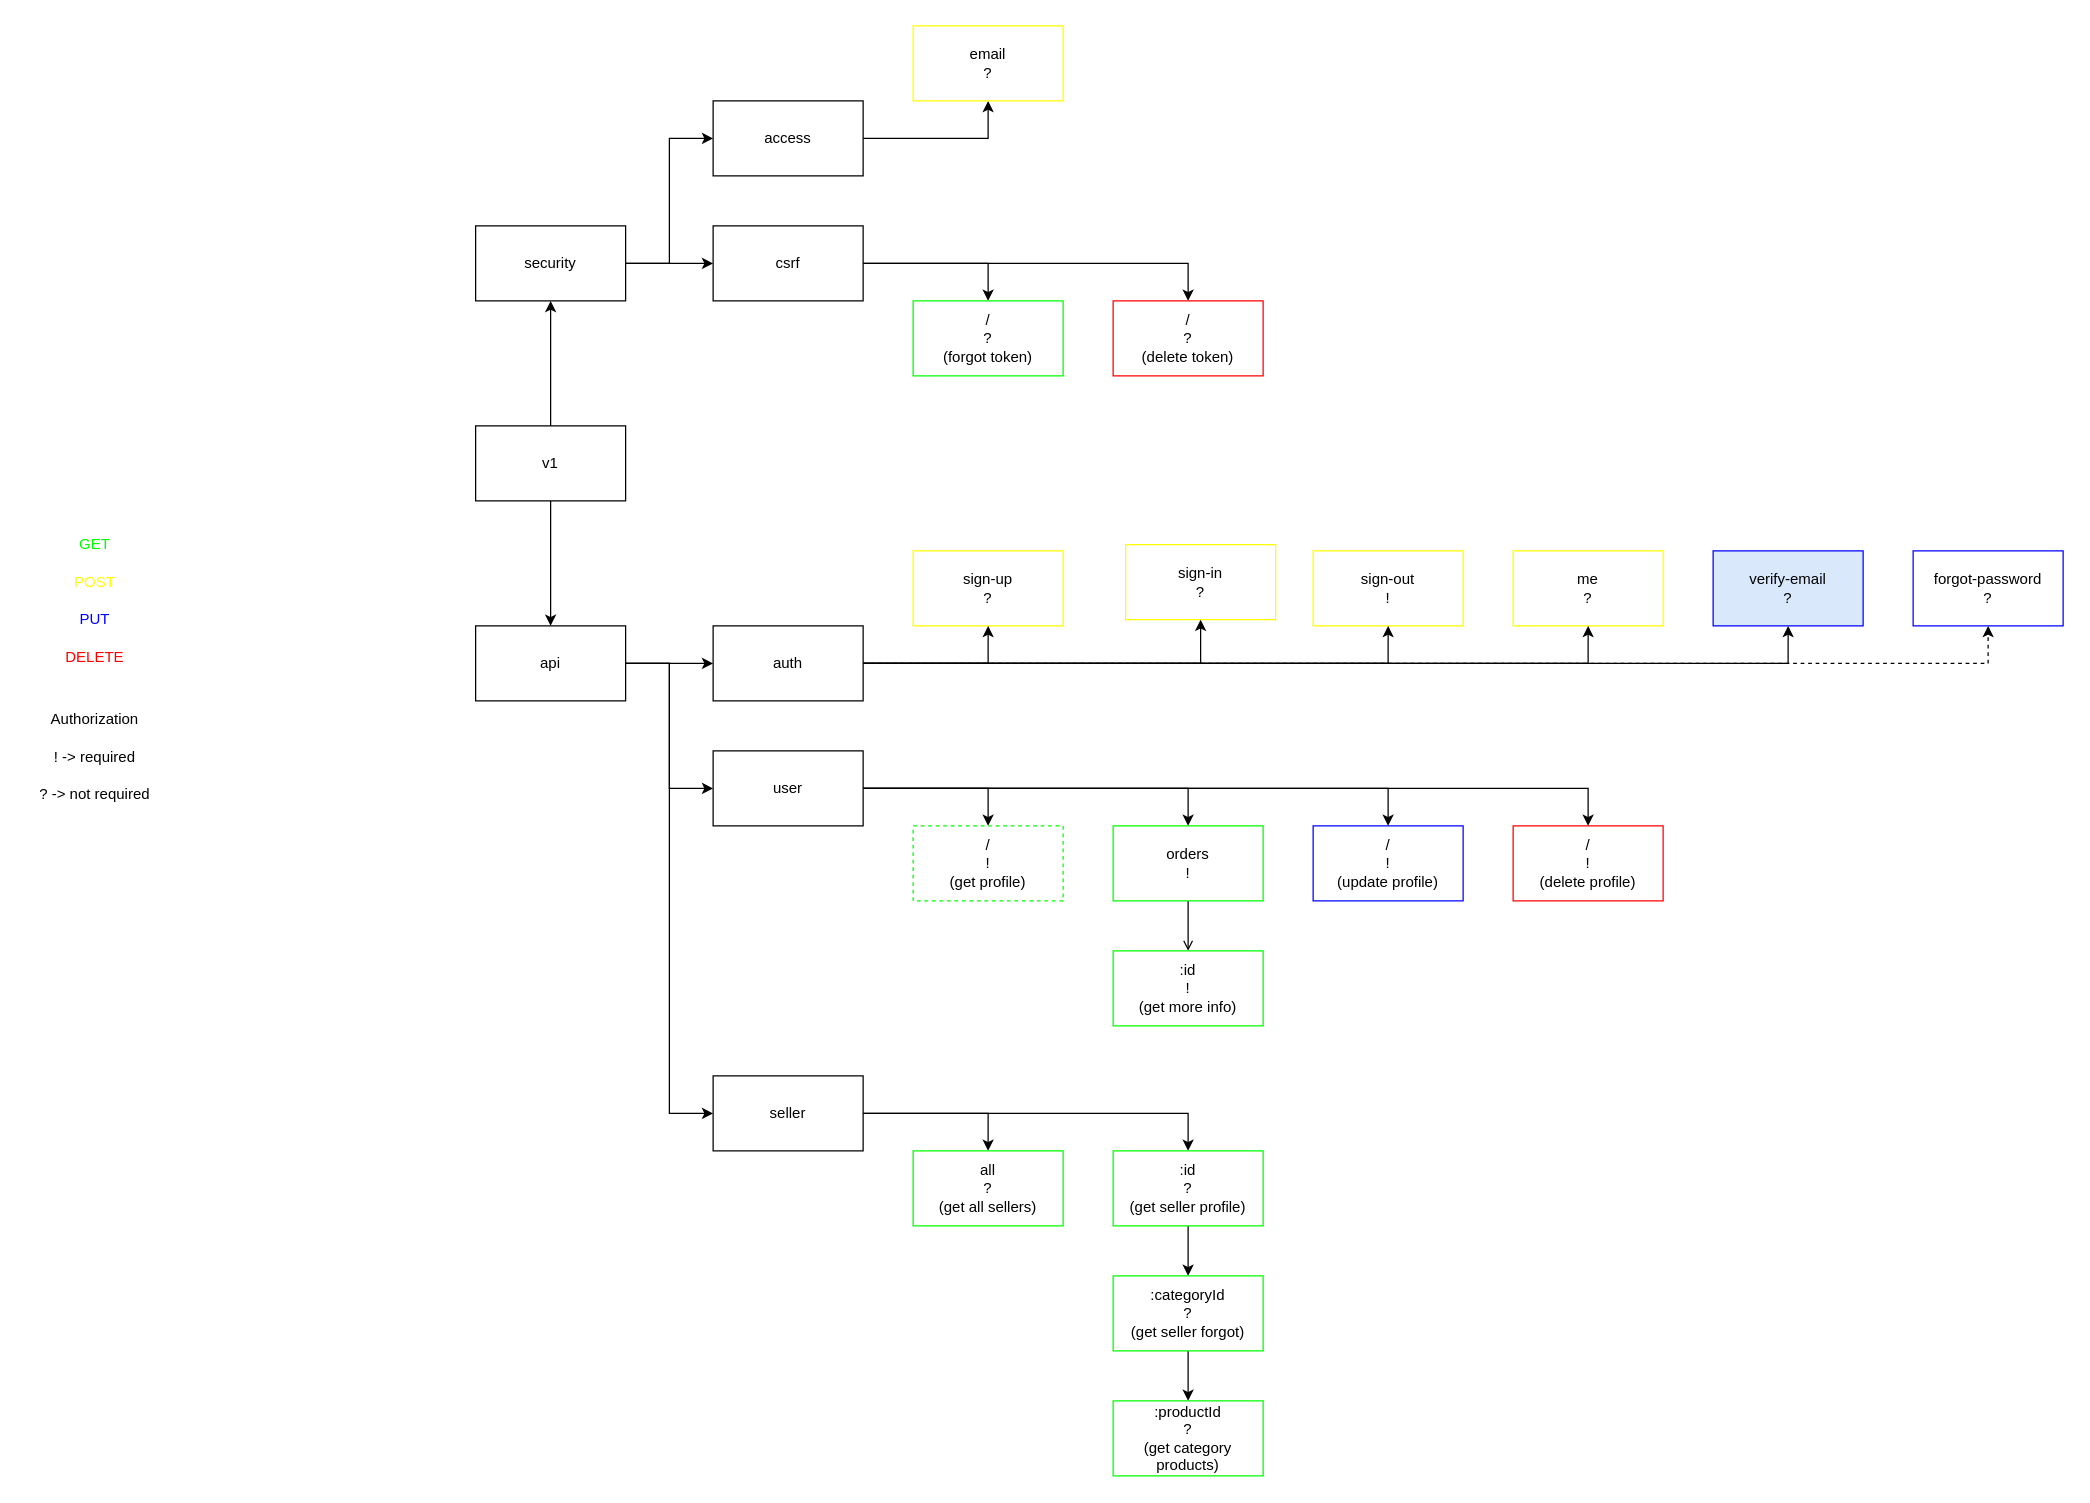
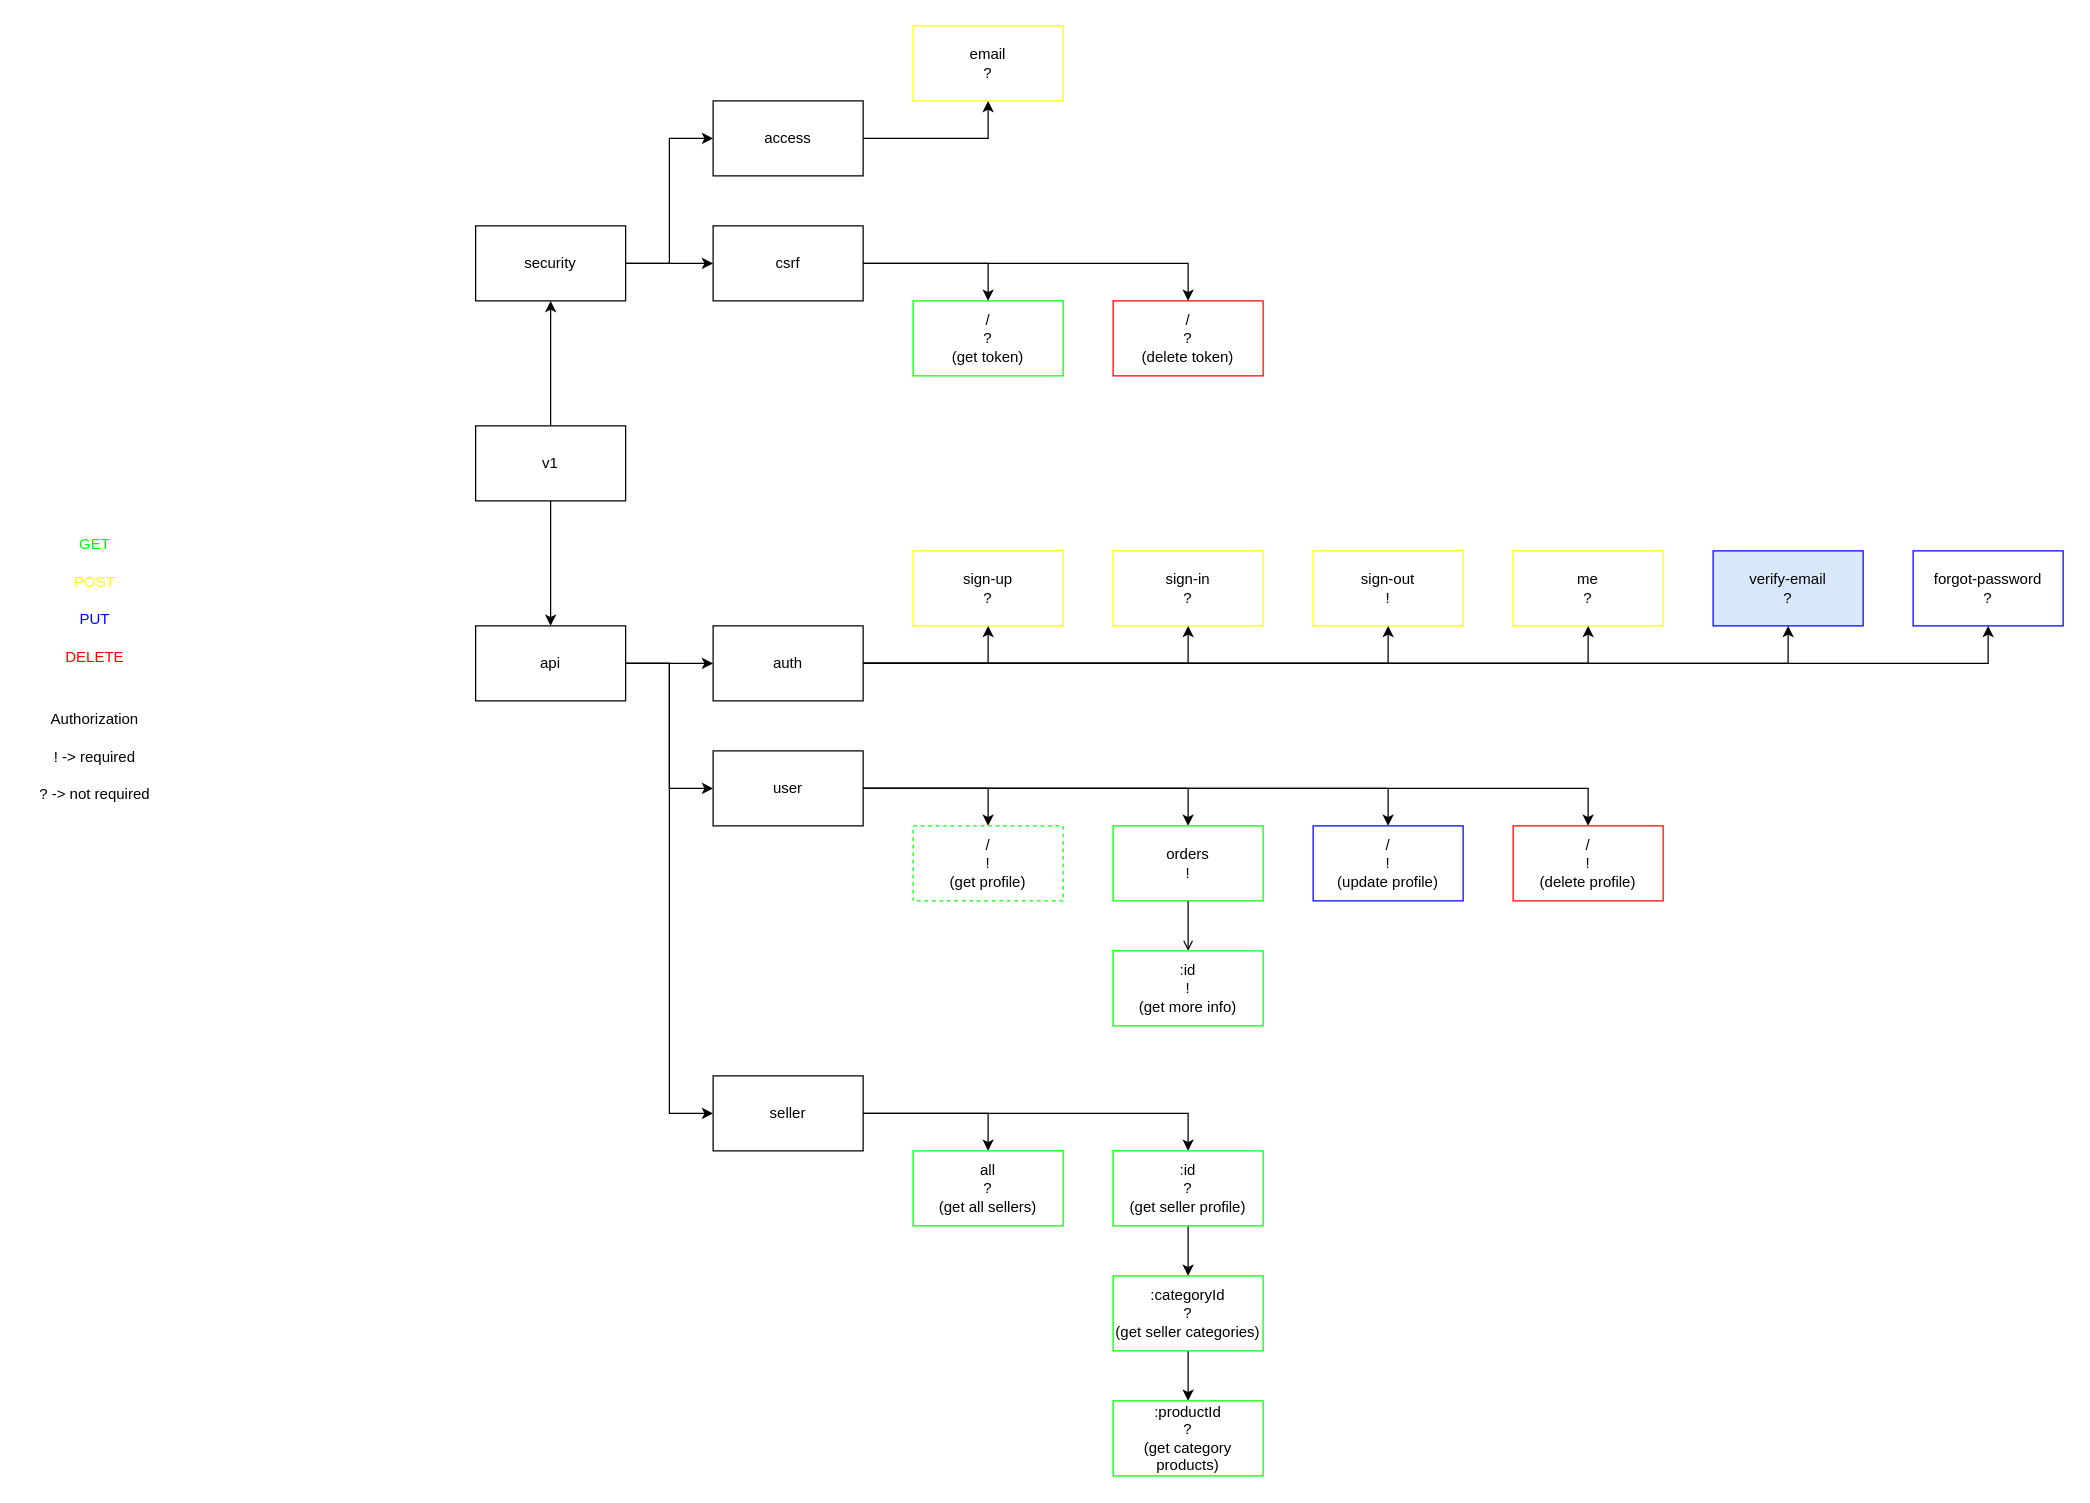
node "/ ? (forgot token)": label "/ ? (forgot token)" -> "/ ? (get token)"
node "sign-in ?": moved (1201, 582) -> (1188, 588)
edge "auth" -> "forgot-password ?": style dashed -> solid
node ":categoryId ? (get seller forgot)": label ":categoryId ? (get seller forgot)" -> ":categoryId ? (get seller categories)"
